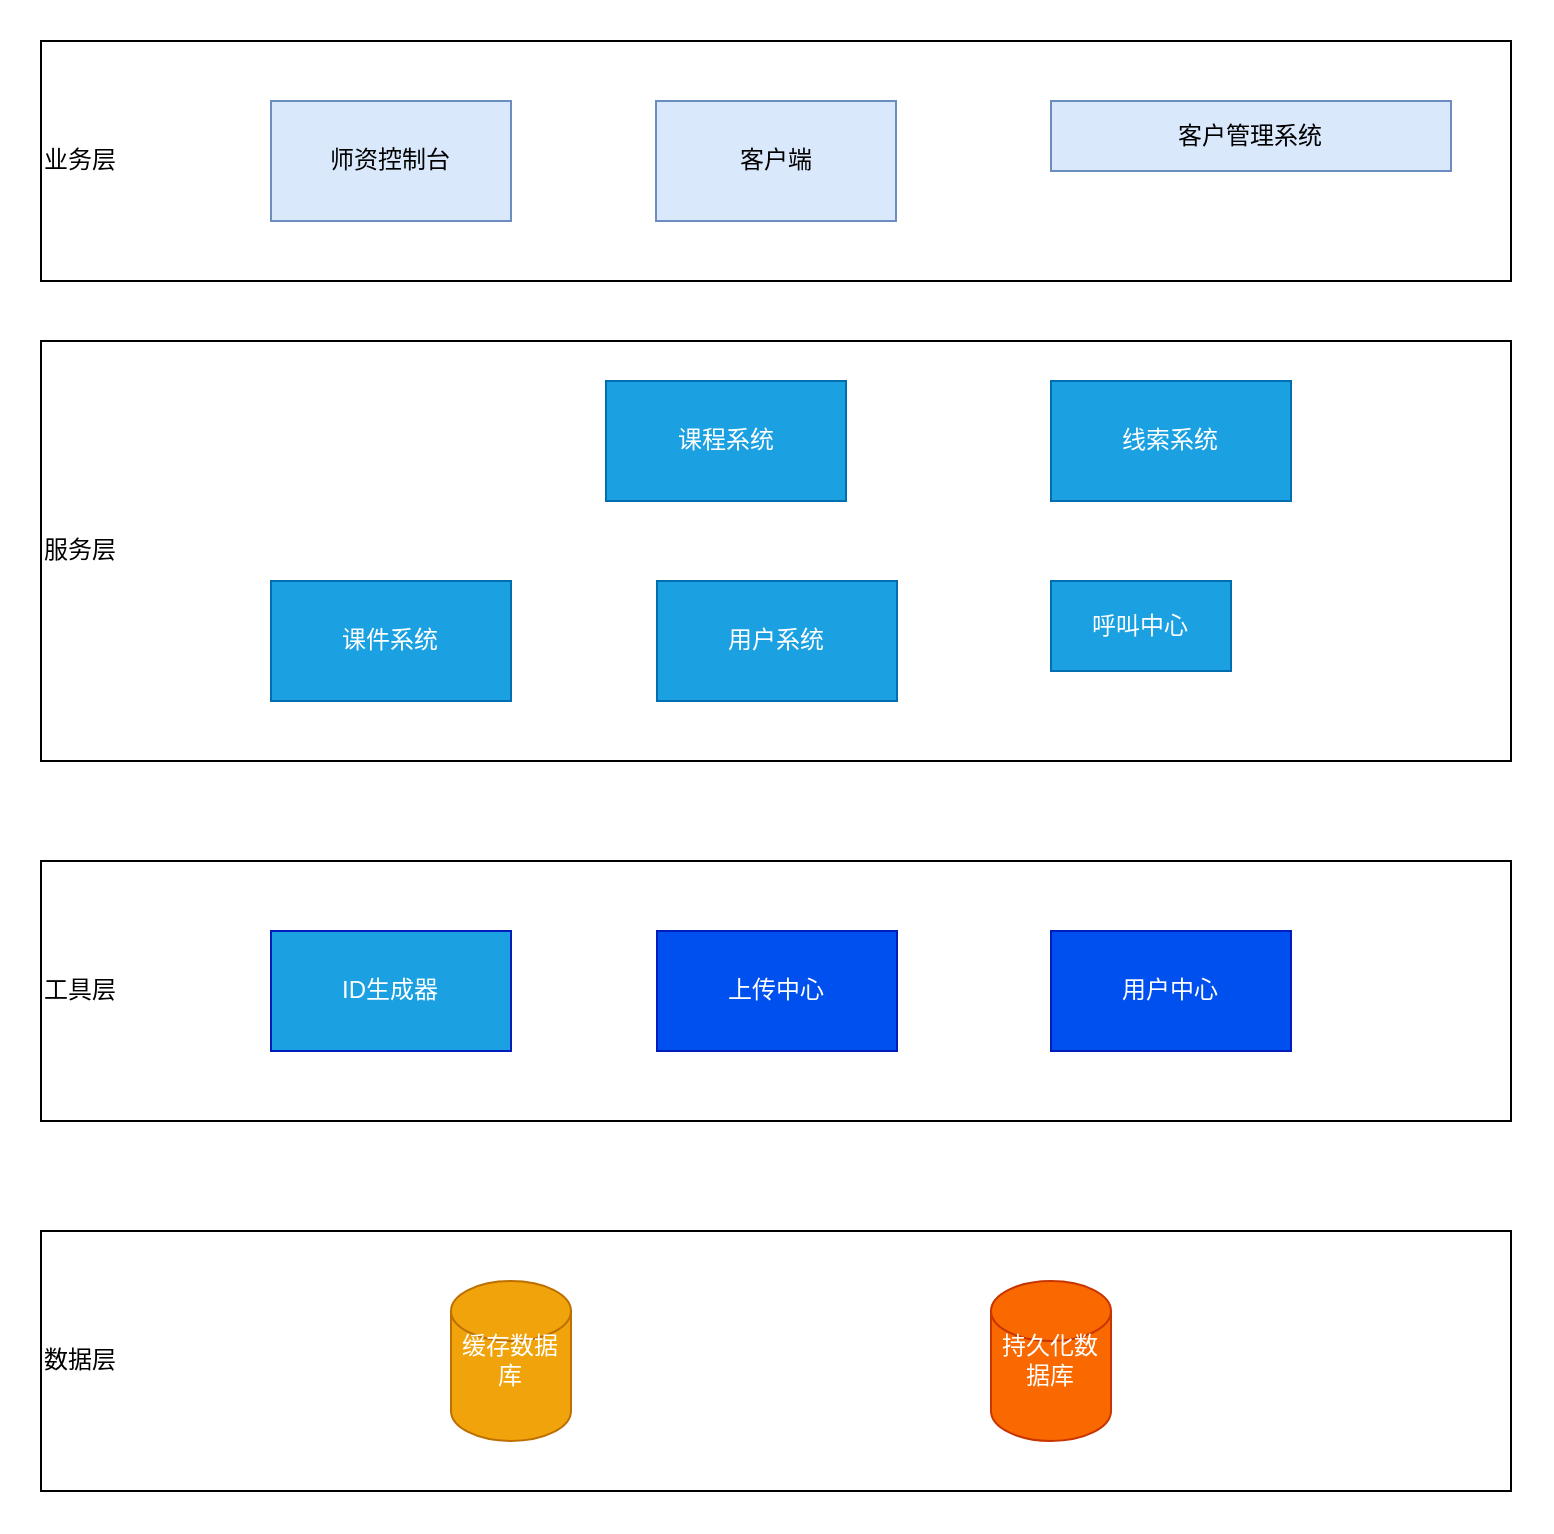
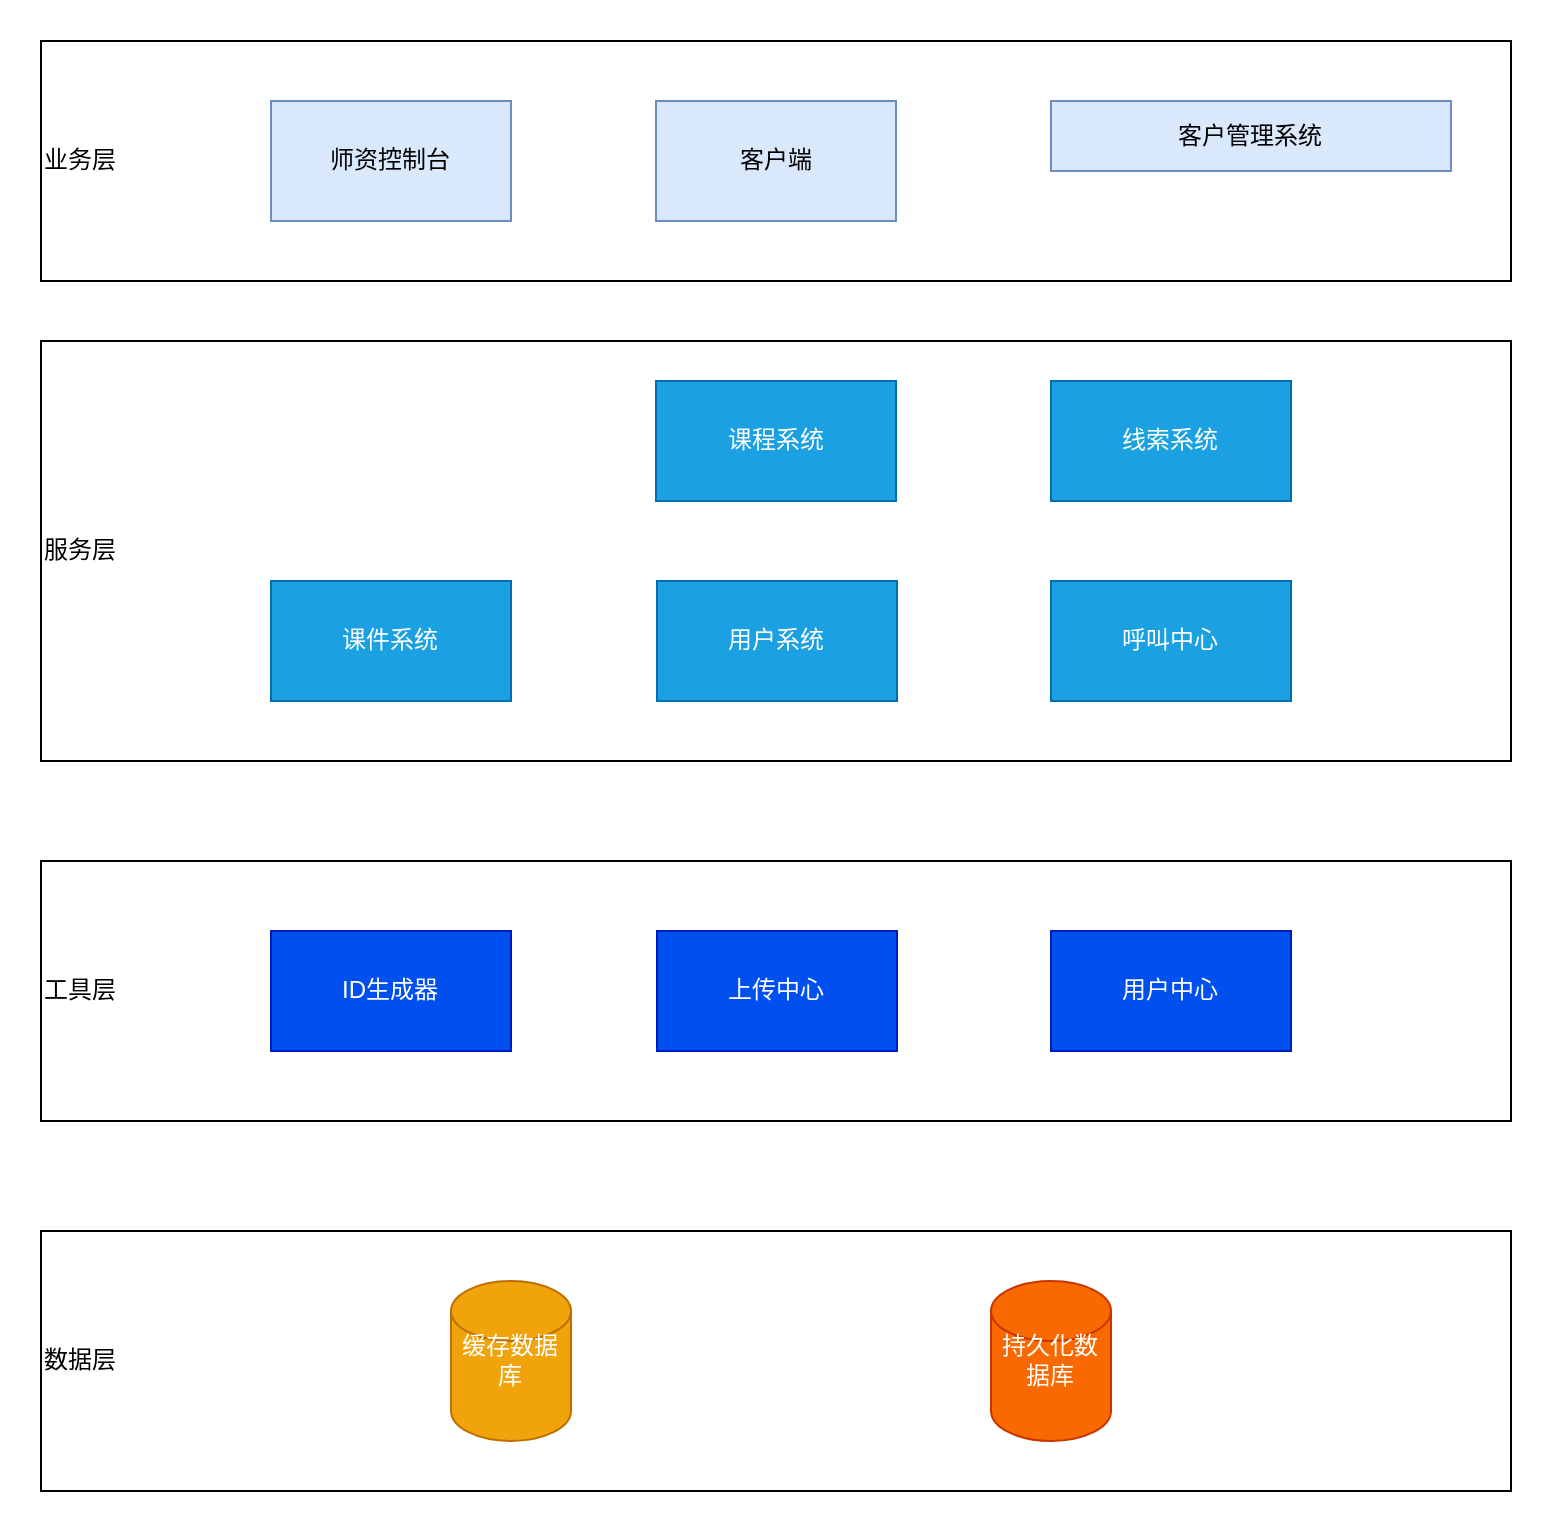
node "课程系统": moved (726, 441) -> (776, 441)
node "呼叫中心": size 180x90 -> 240x120
node "ID生成器": fillcolor #1ba1e2 -> #0050ef
